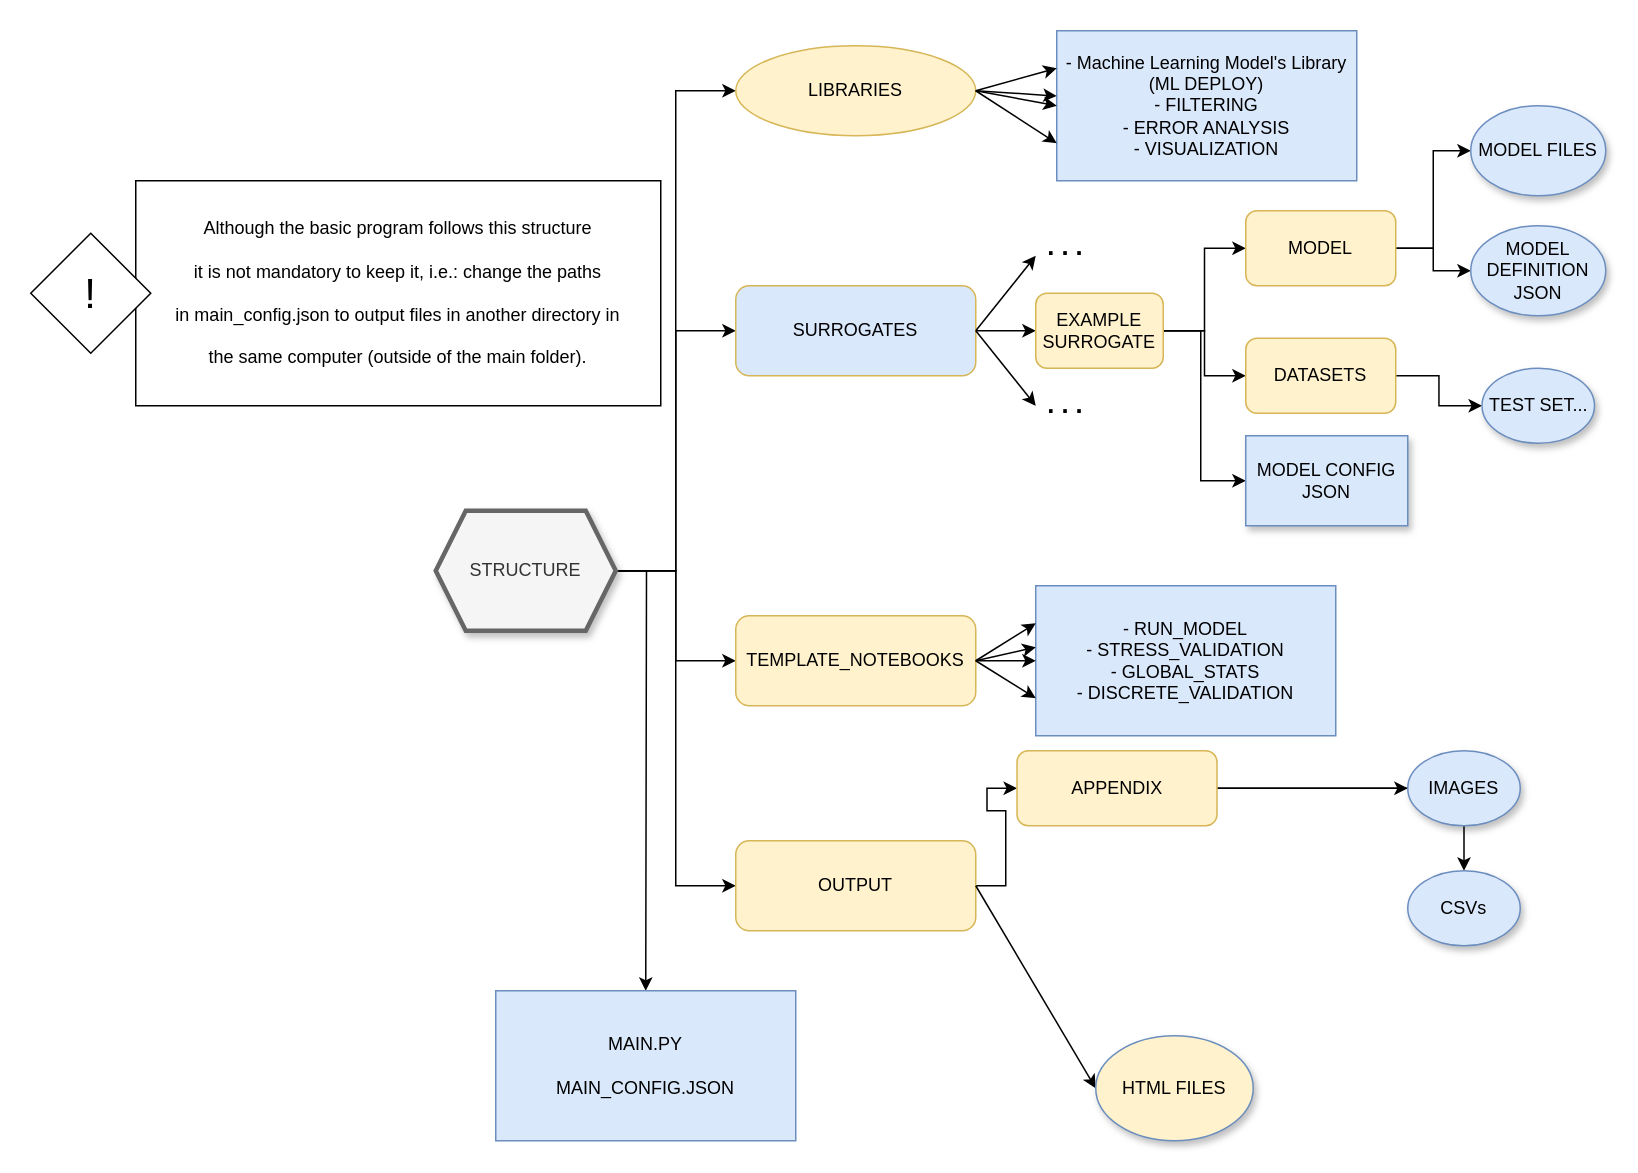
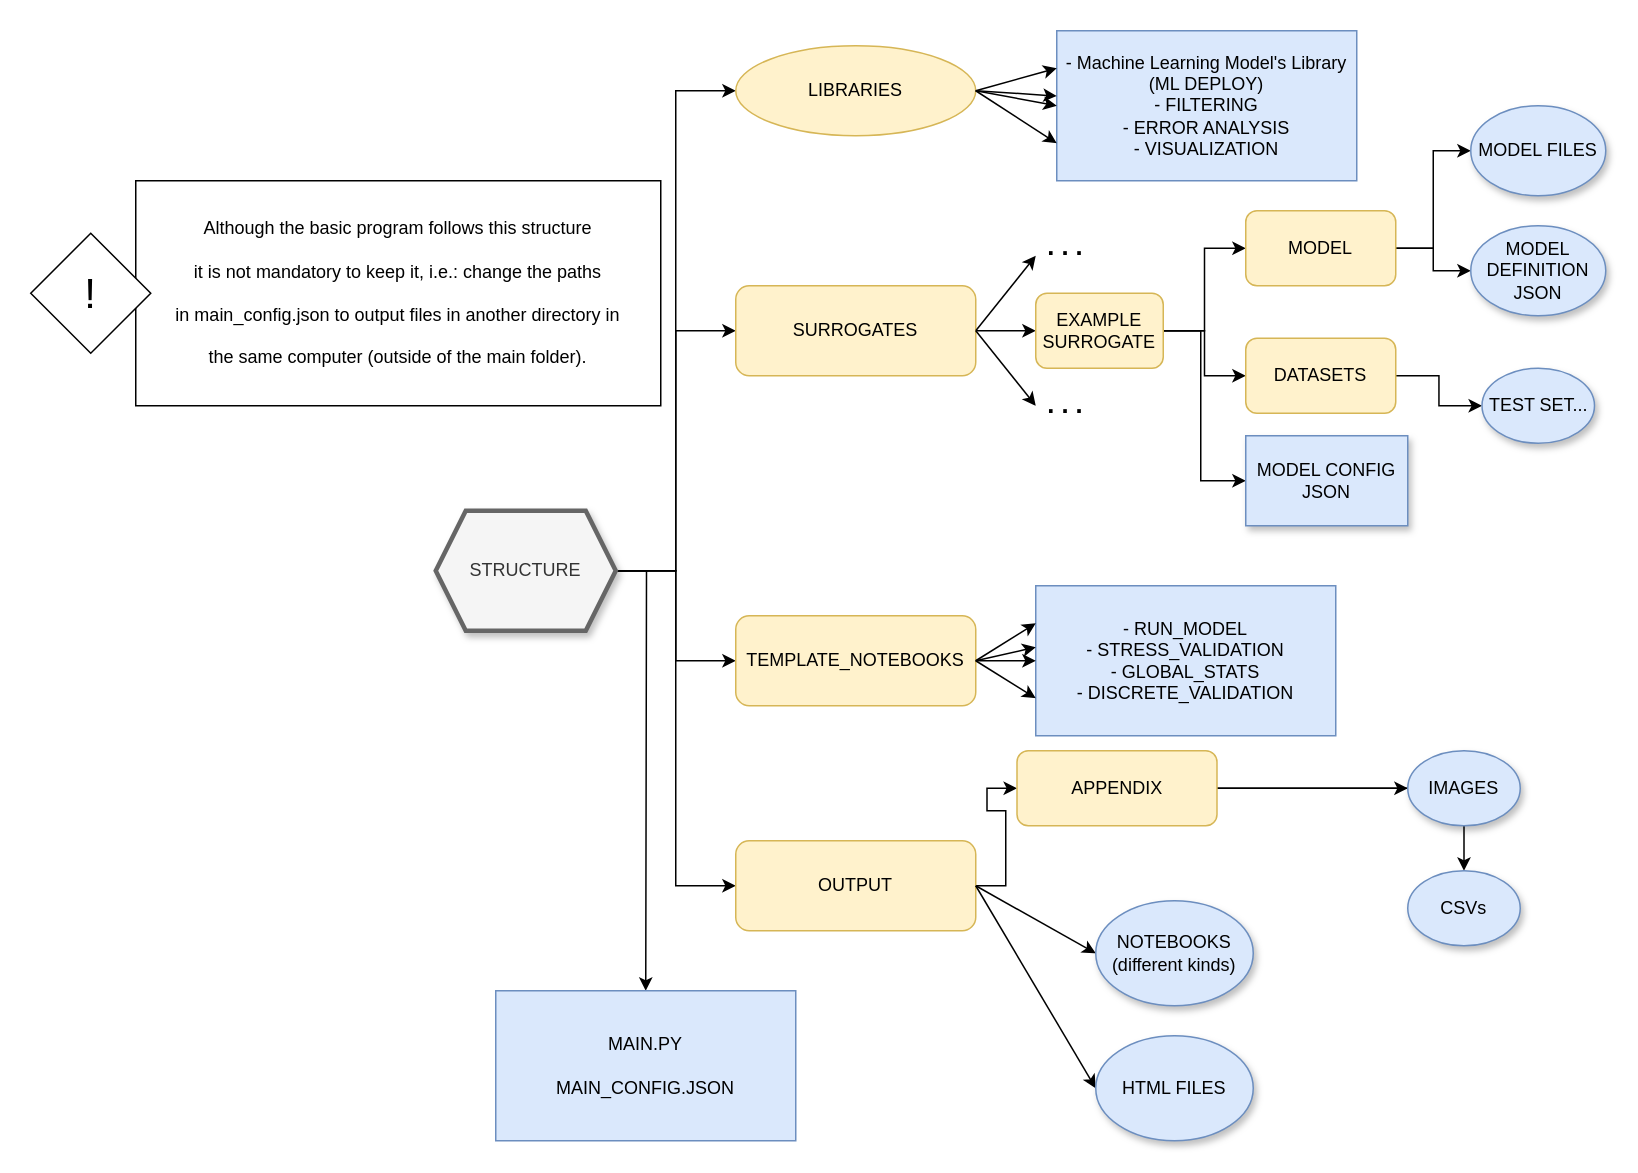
node "SURROGATES": fillcolor #dae8fc -> #fff2cc
edge "OUTPUT" -> "NOTEBOOKS (different kinds)": added
node "NOTEBOOKS (different kinds)": added
node "HTML FILES": fillcolor #fff2cc -> #dae8fc
